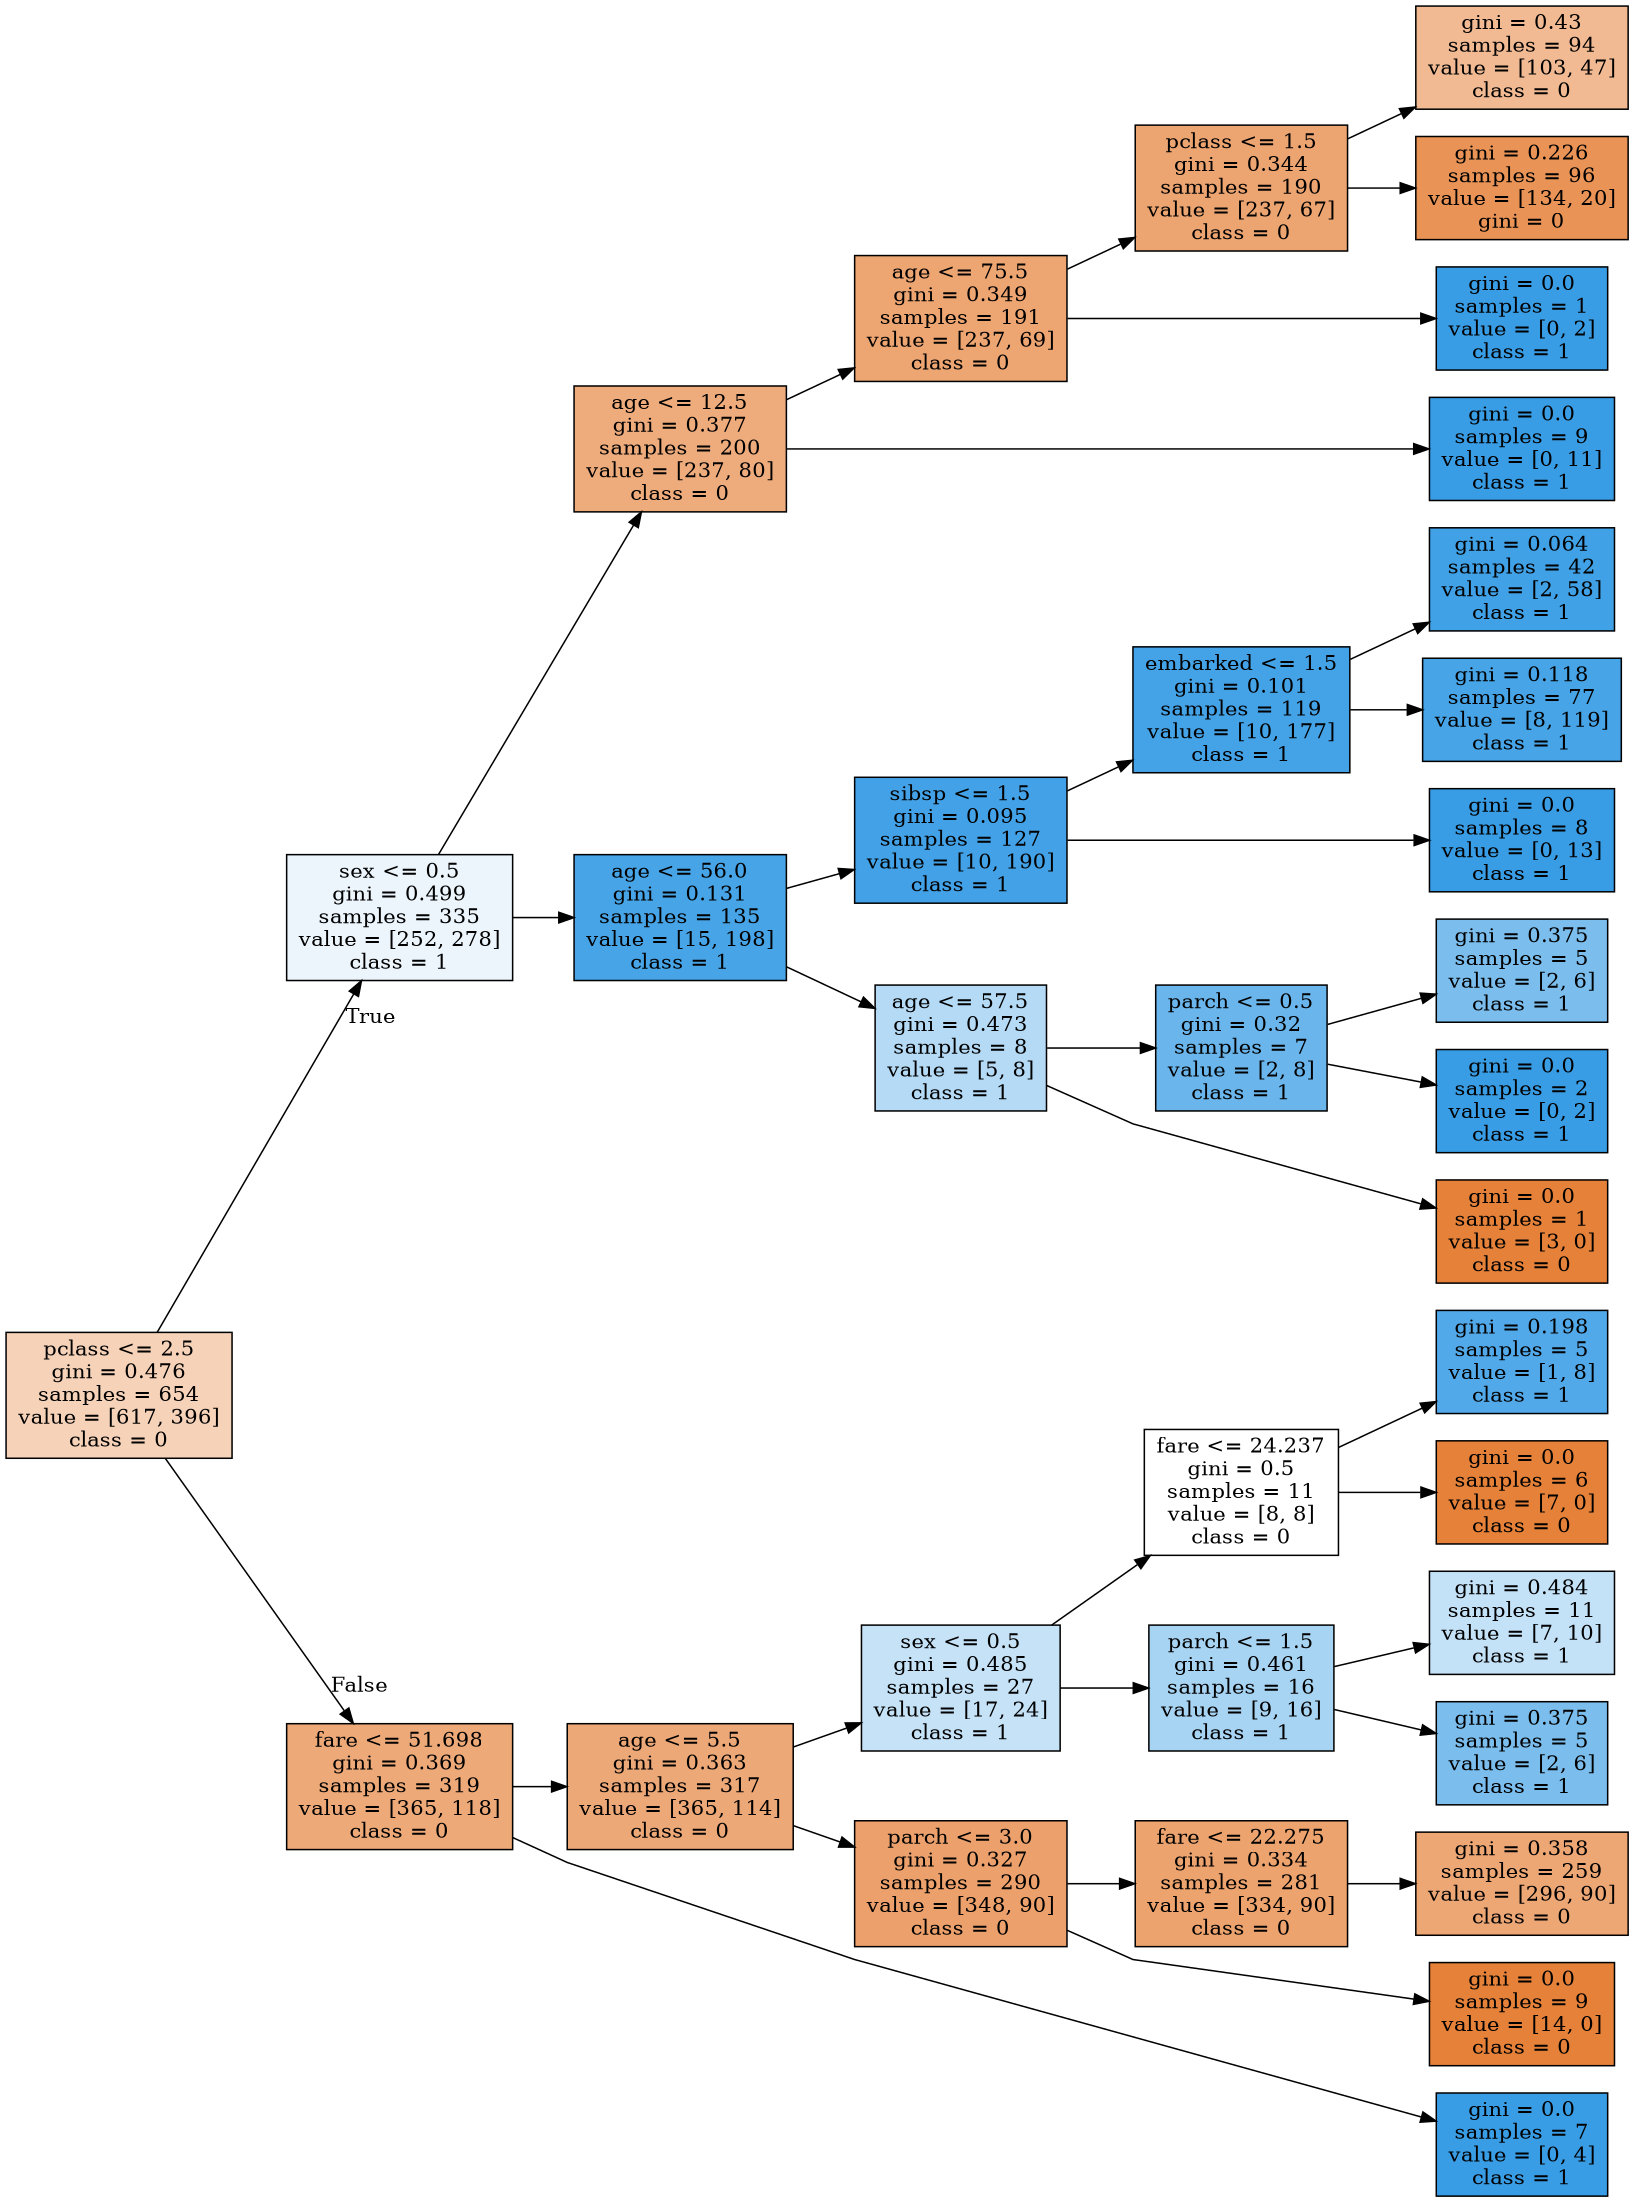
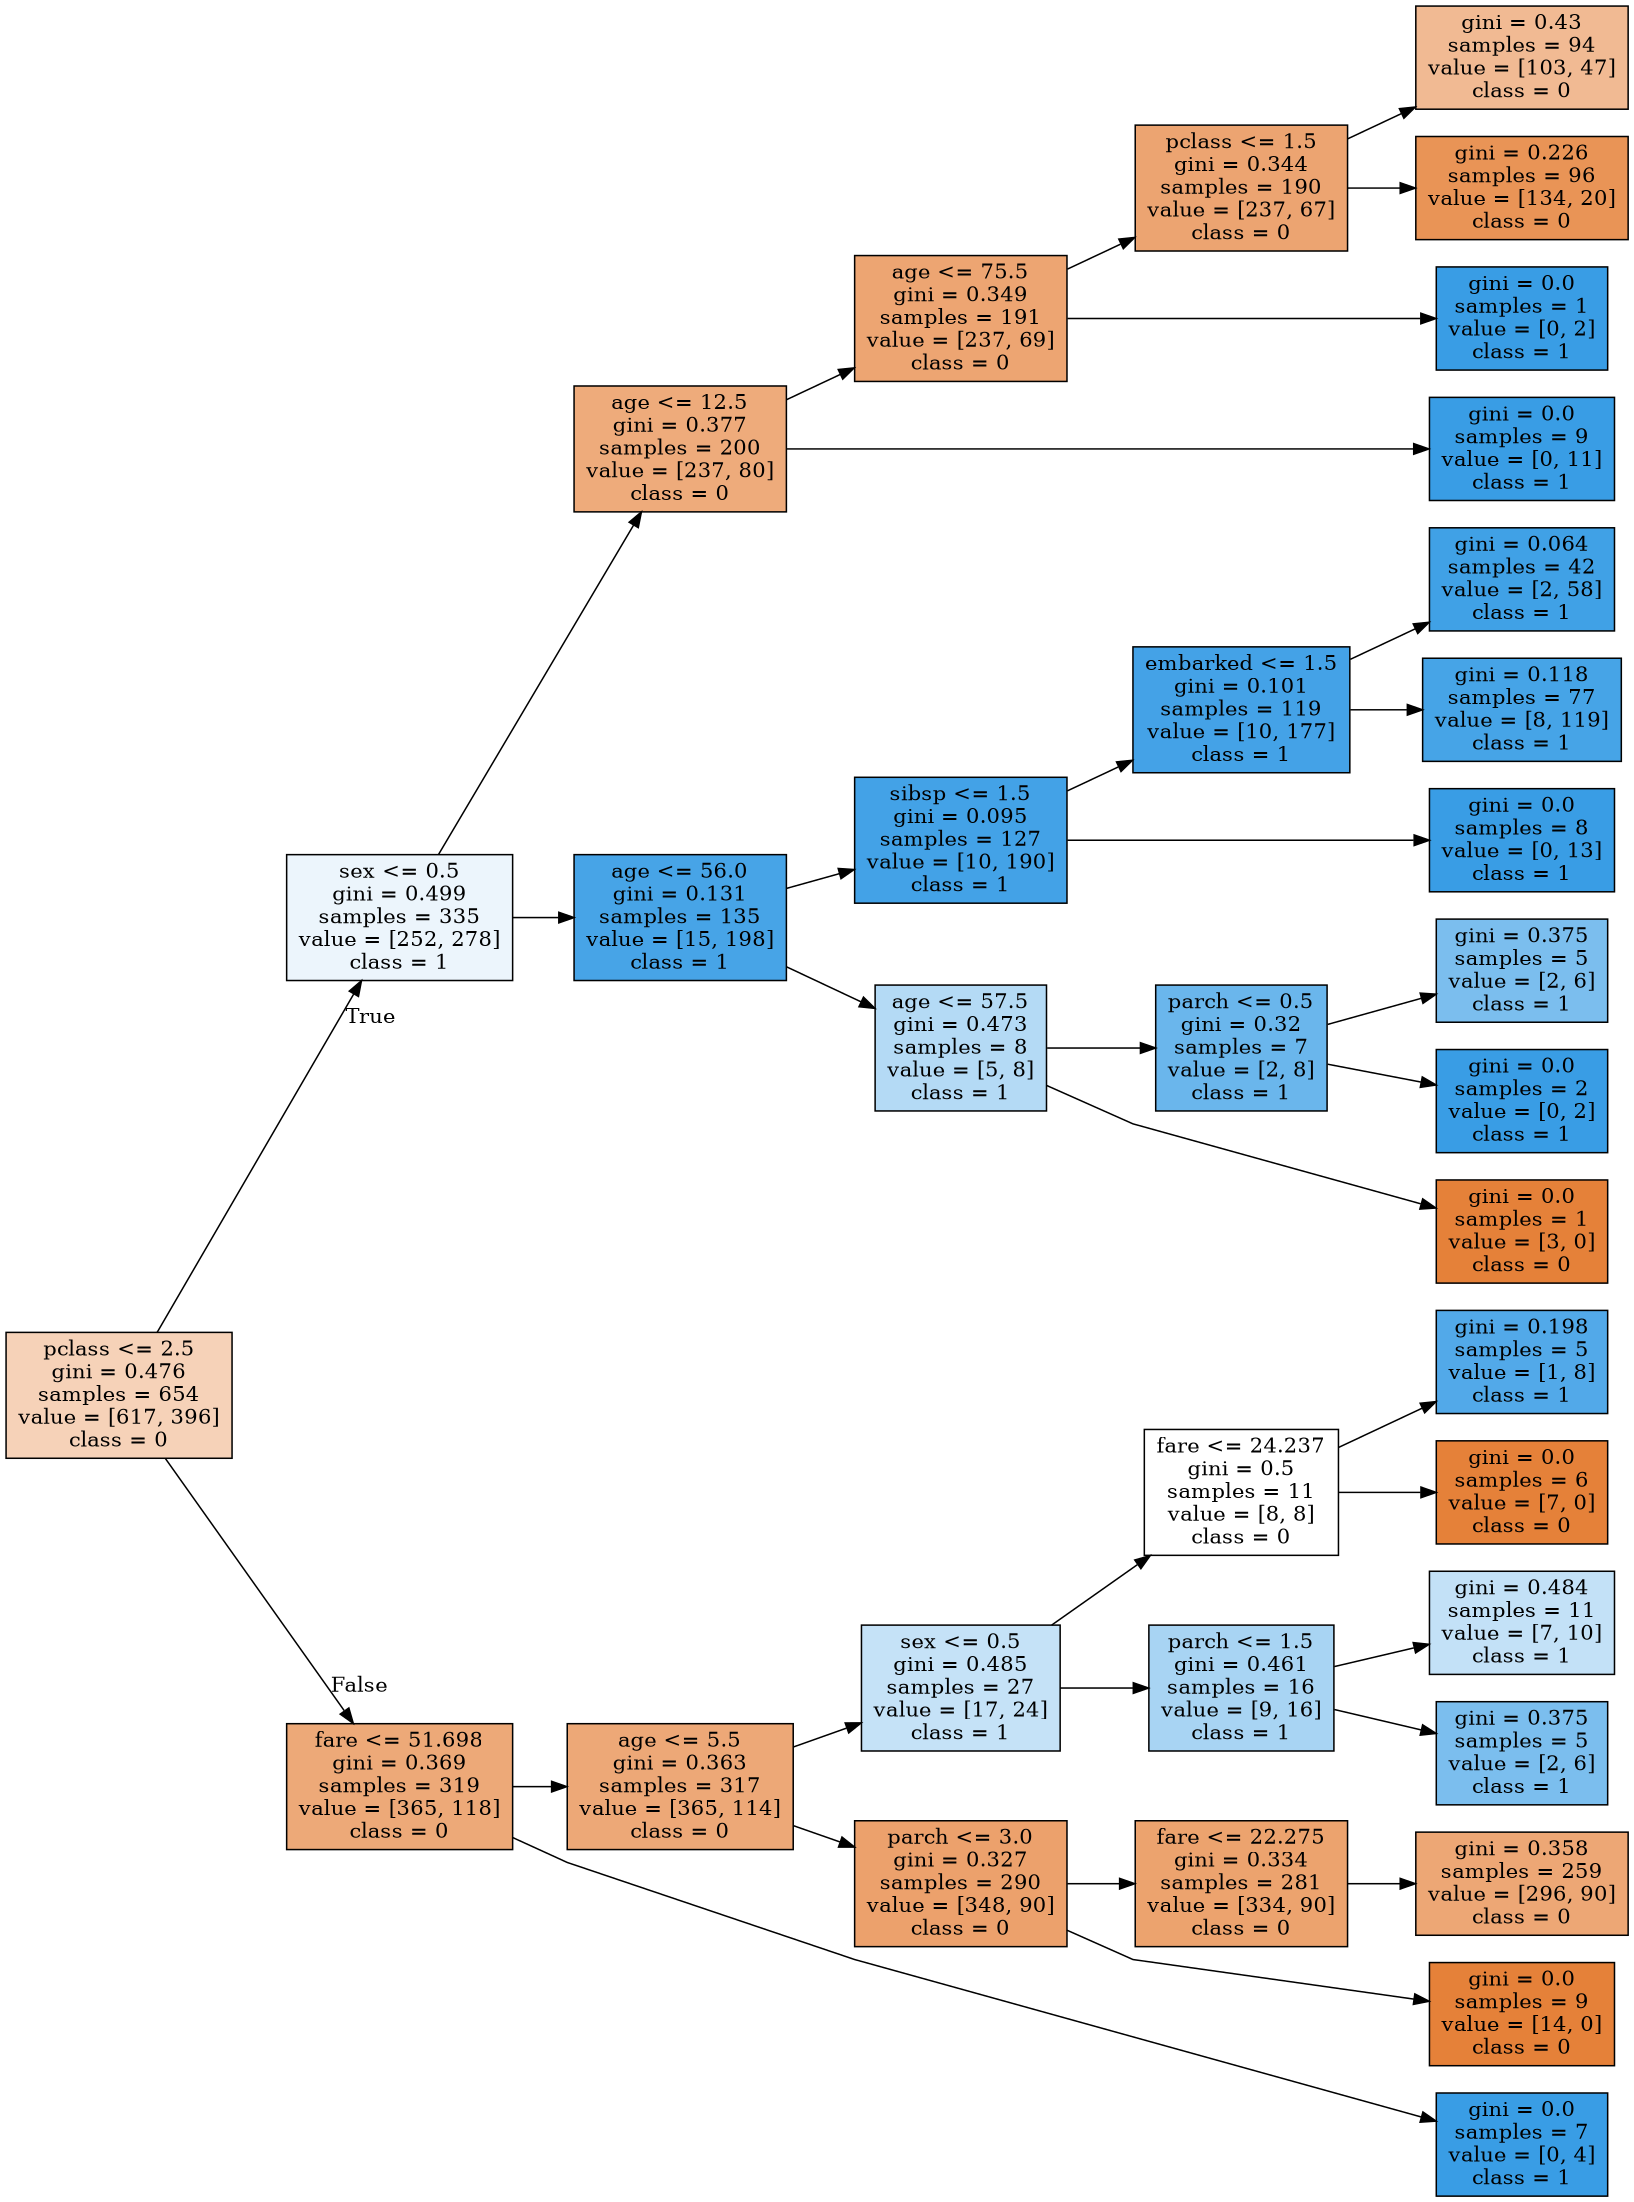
node "gini = 0.226 samples = 96 value = [134, 20] gini = 0": label "gini = 0.226 samples = 96 value = [134, 20] gini = 0" -> "gini = 0.226 samples = 96 value = [134, 20] class = 0"
